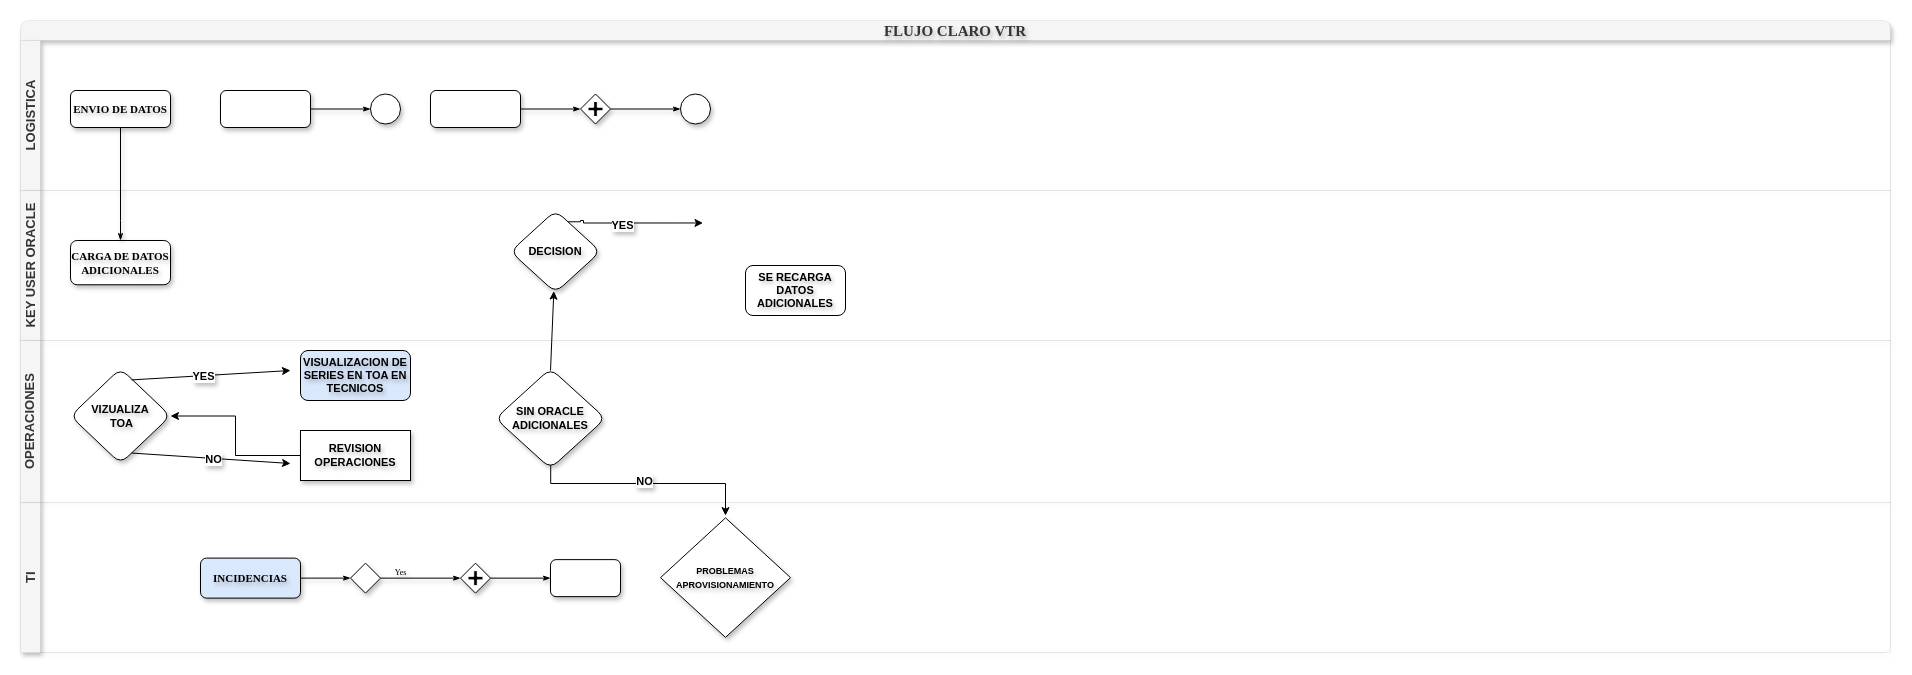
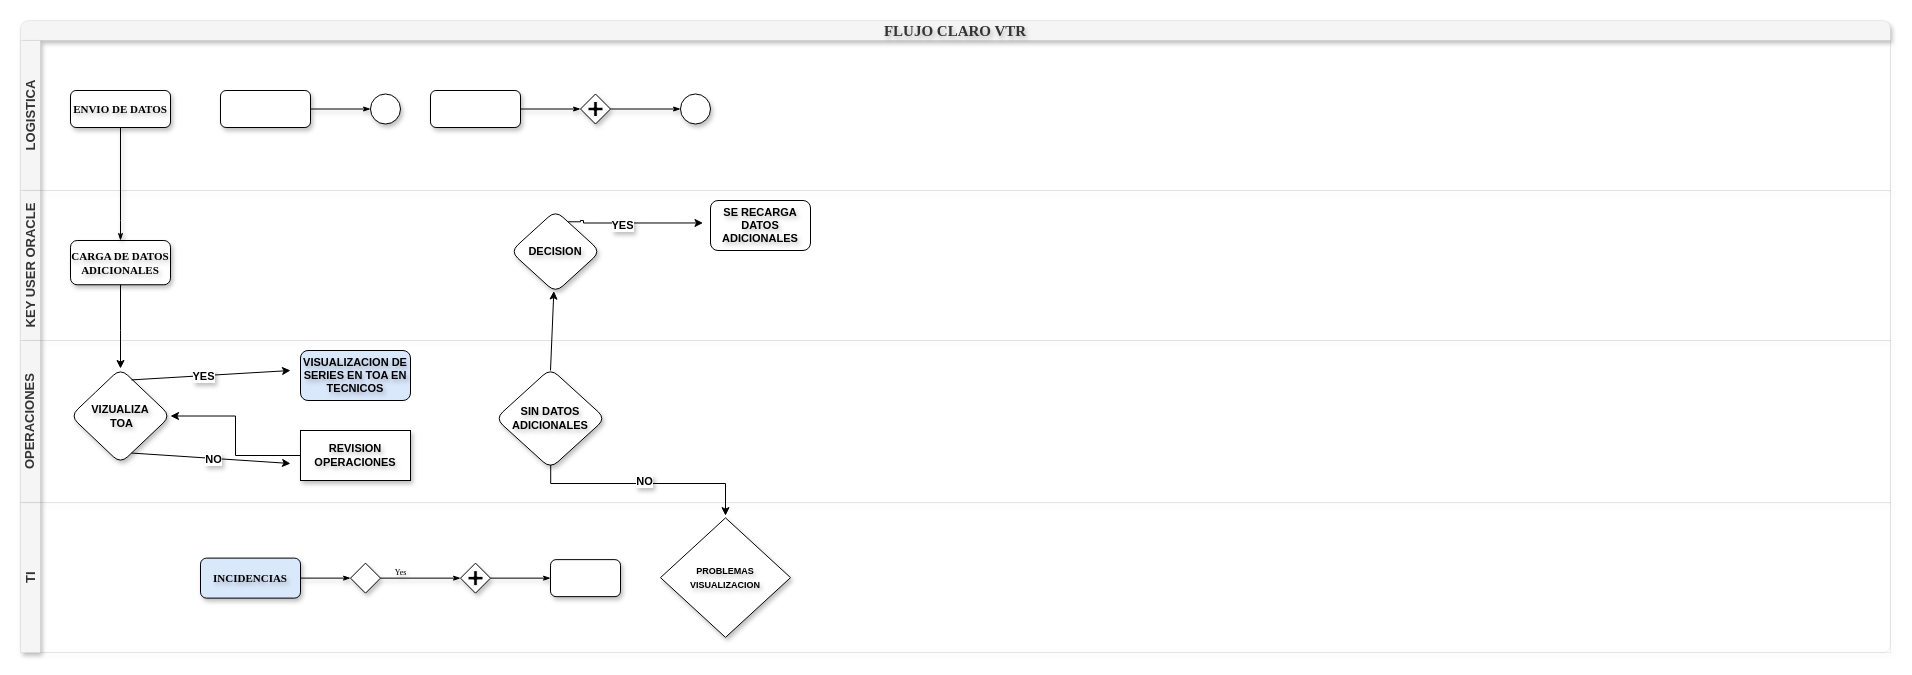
node "SE RECARGA DATOS ADICIONALES": moved (796, 291) -> (761, 226)
edge "CARGA DE DATOS ADICIONALES" -> "VIZUALIZA TOA": added
node "SIN ORACLE ADICIONALES": label "SIN ORACLE ADICIONALES" -> "SIN DATOS ADICIONALES"
node "PROBLEMAS APROVISIONAMIENTO": label "PROBLEMAS APROVISIONAMIENTO" -> "PROBLEMAS VISUALIZACION"
